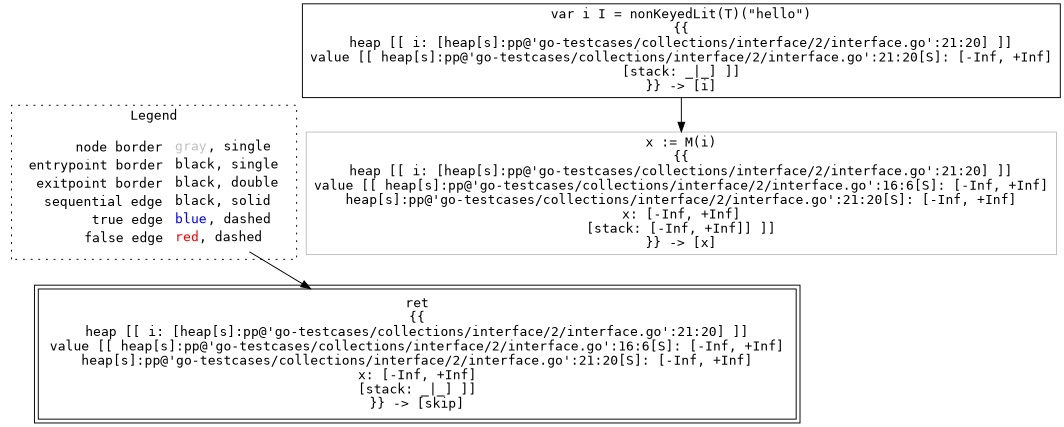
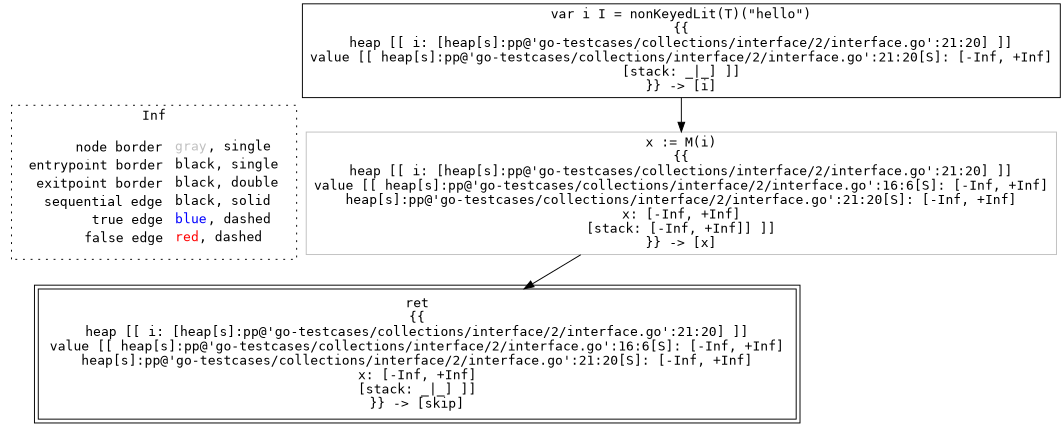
cluster "Legend": label "Legend" -> "Inf"
edge "node border" -> "ret": now "x := M(i)" -> "ret"
